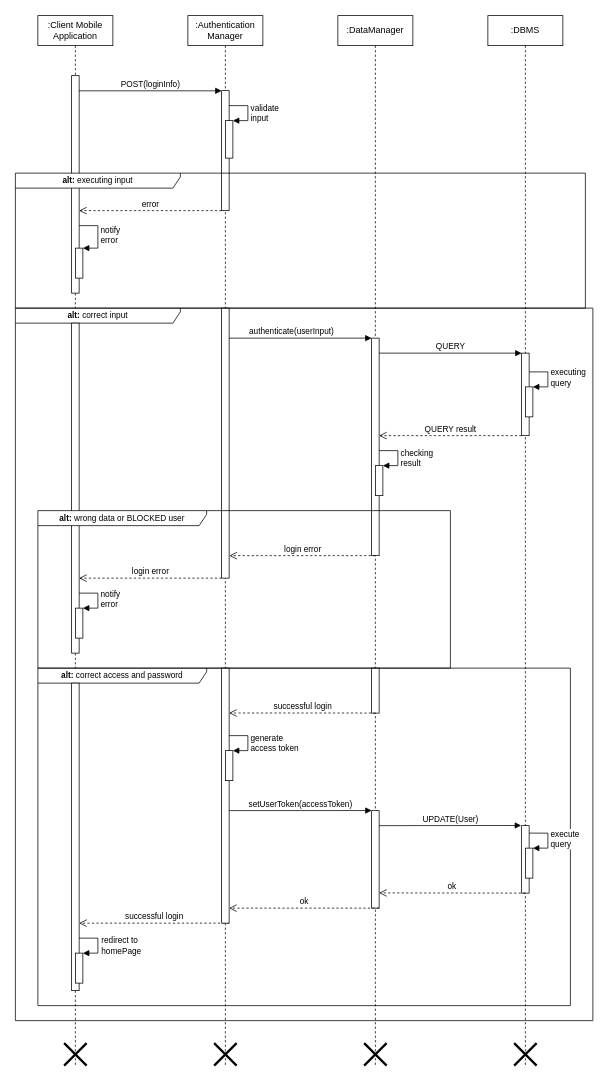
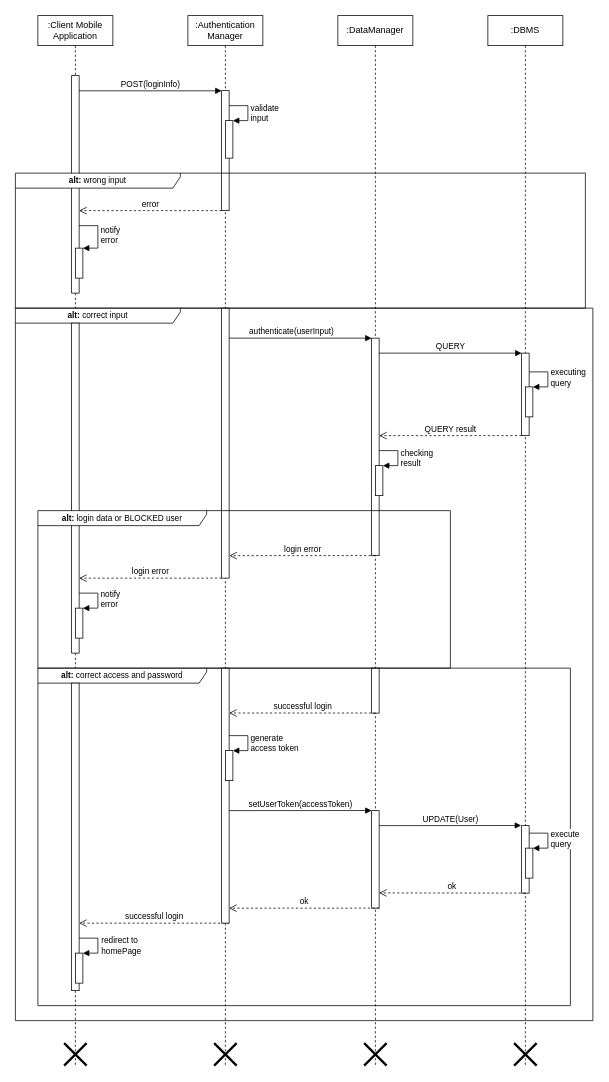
node "alt: executing input": label "alt: executing input" -> "alt: wrong input"
node "alt: wrong data or BLOCKED user": label "alt: wrong data or BLOCKED user" -> "alt: login data or BLOCKED user"
